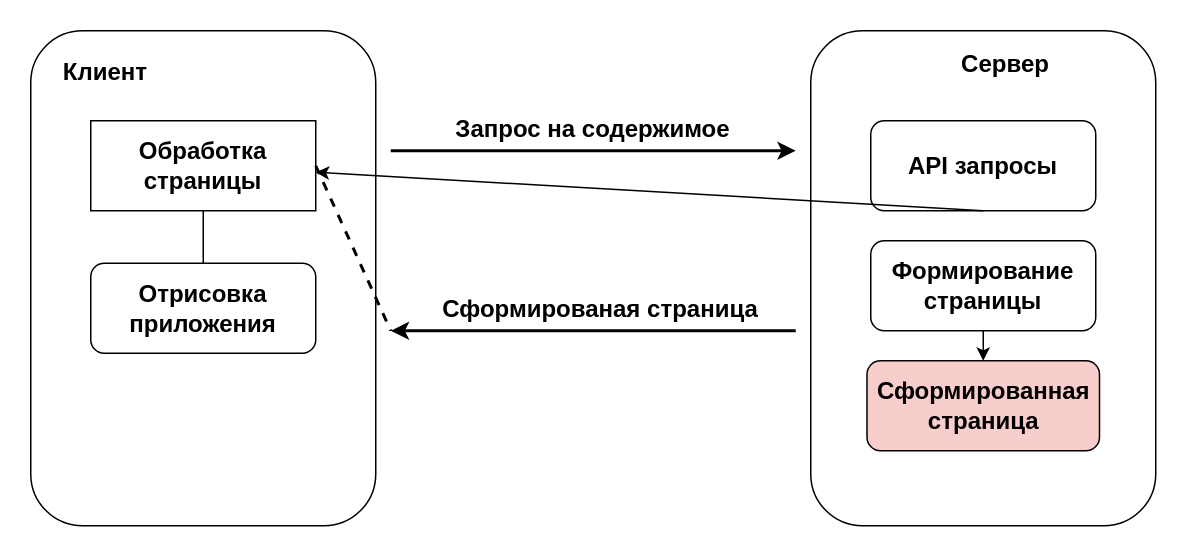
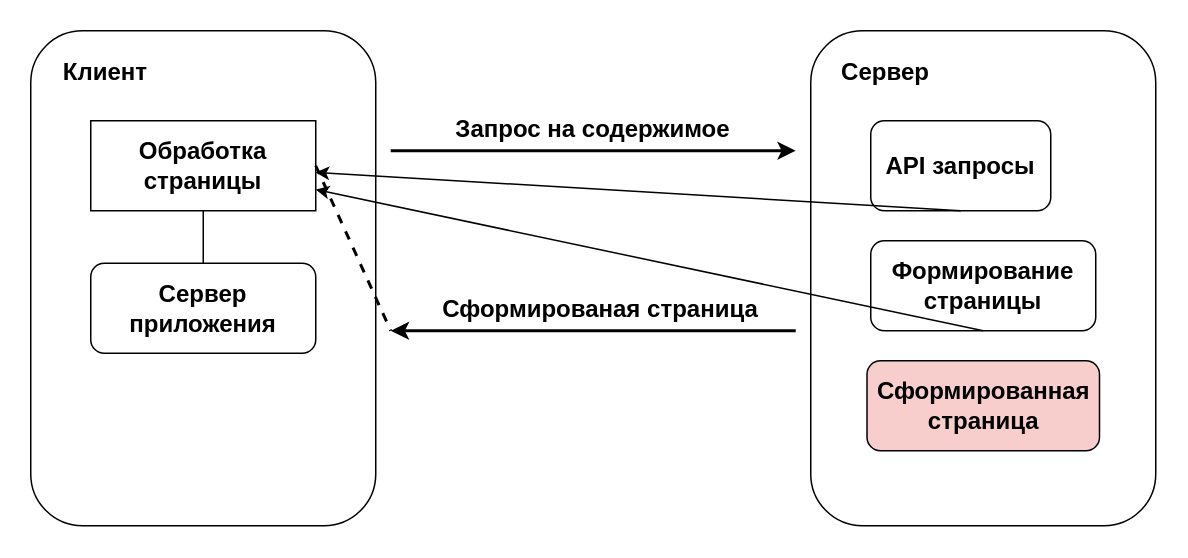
node "Сервер": moved (1006, 64) -> (886, 71)
node "API запросы": size 225x90 -> 180x90
node "Отрисовка приложения": label "Отрисовка приложения" -> "Сервер приложения"
edge "Формирование страницы" -> "Сформированная страница": now "Формирование страницы" -> "Обработка страницы"
